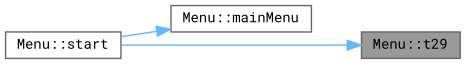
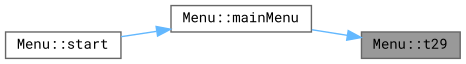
edge "Menu::start" -> "Menu::t29": now "Menu::mainMenu" -> "Menu::t29"
